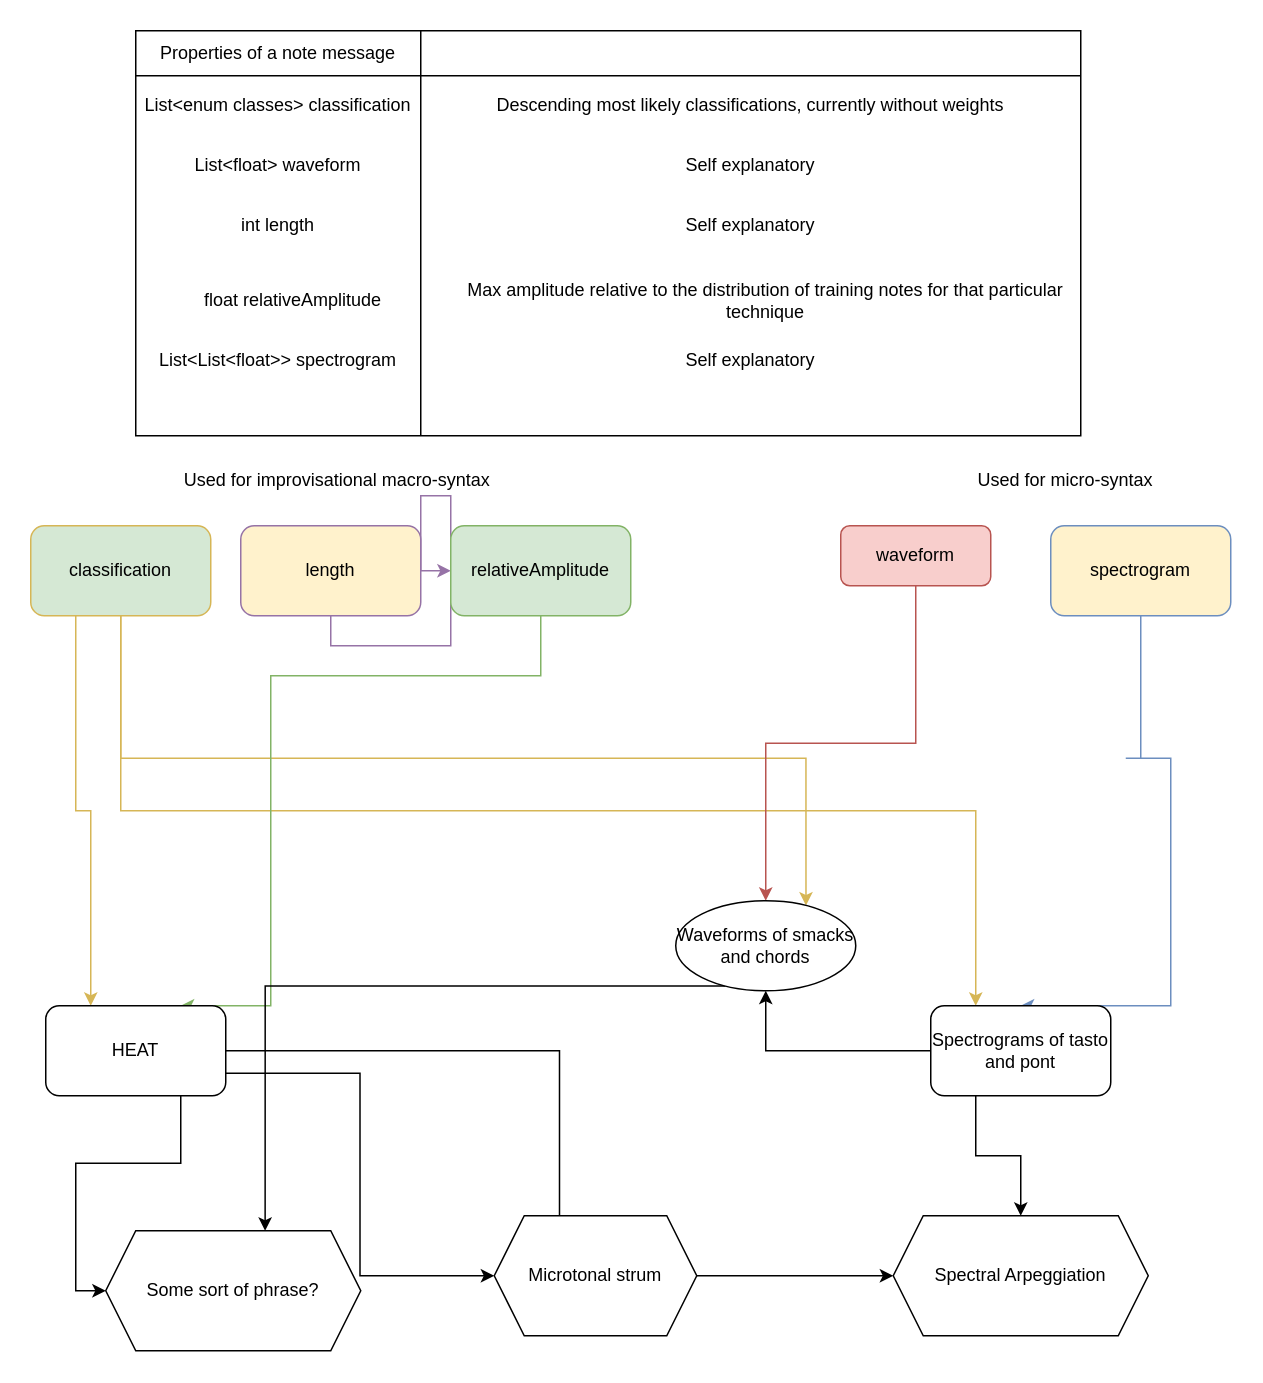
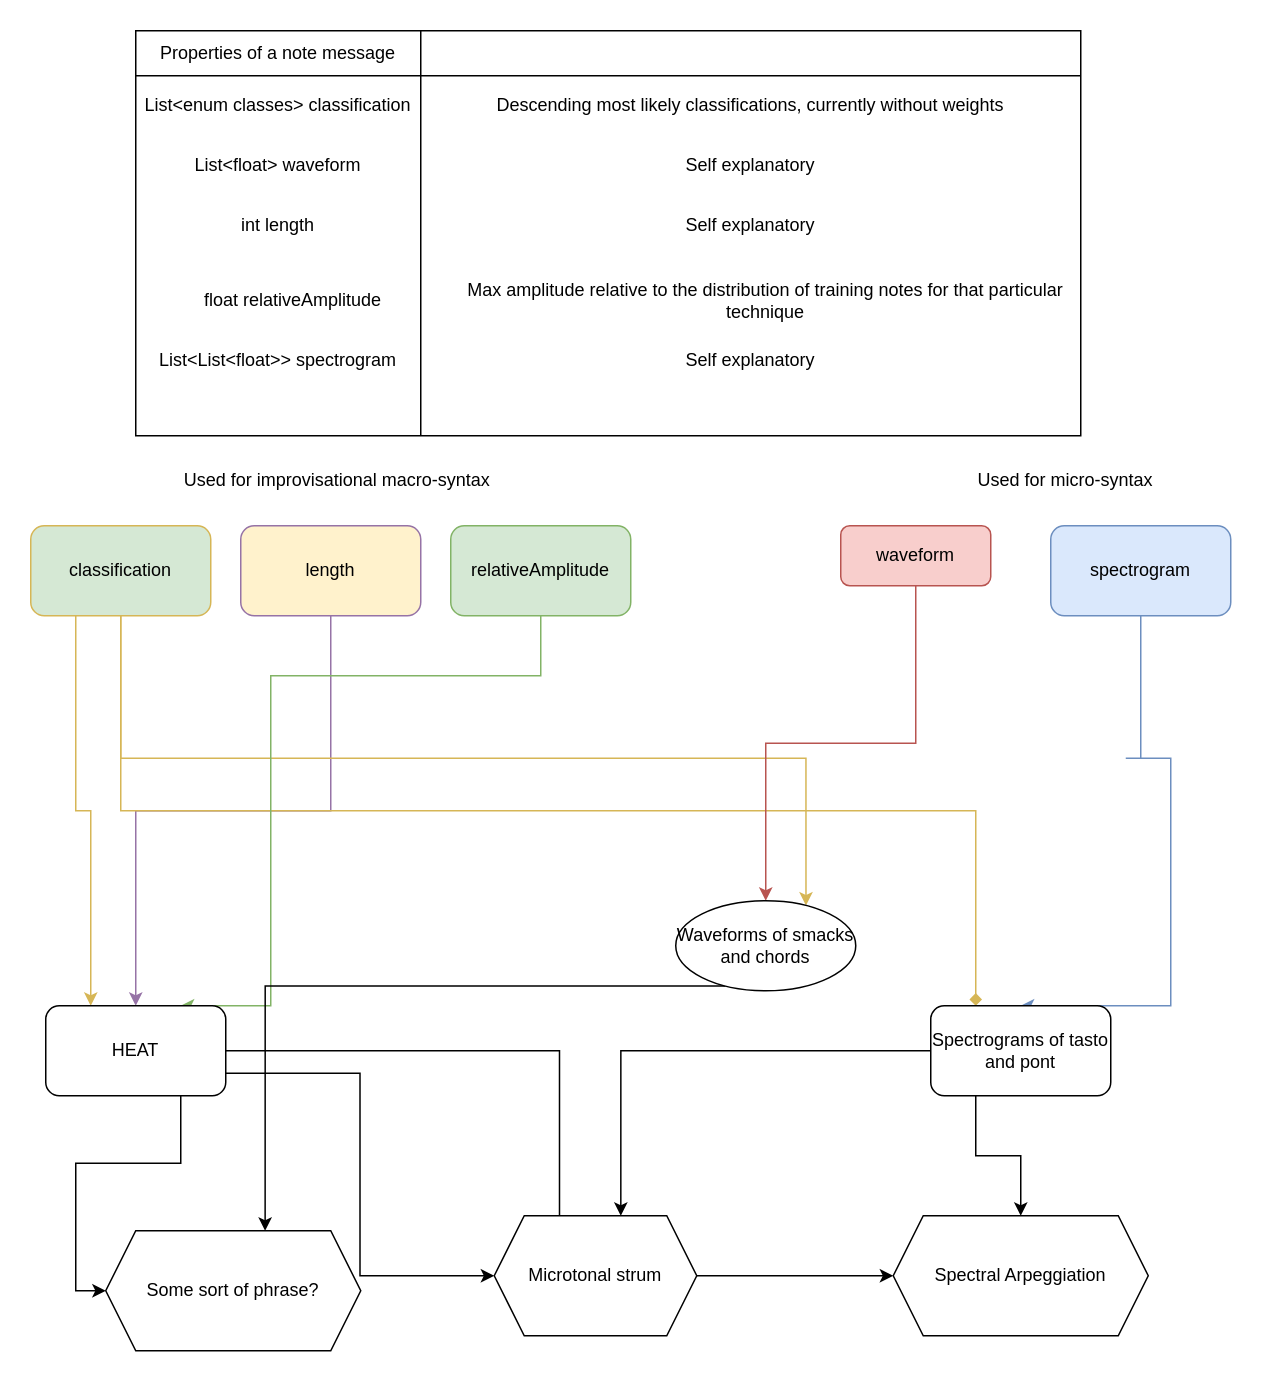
node "spectrogram": fillcolor #fff2cc -> #dae8fc
edge "length" -> "relativeAmplitude": now "length" -> "HEAT"
edge "classification" -> "Spectrograms of tasto and pont": arrowhead classic -> diamond
edge "Spectrograms of tasto and pont" -> "Waveforms of smacks and chords": now "Spectrograms of tasto and pont" -> "Microtonal strum"
